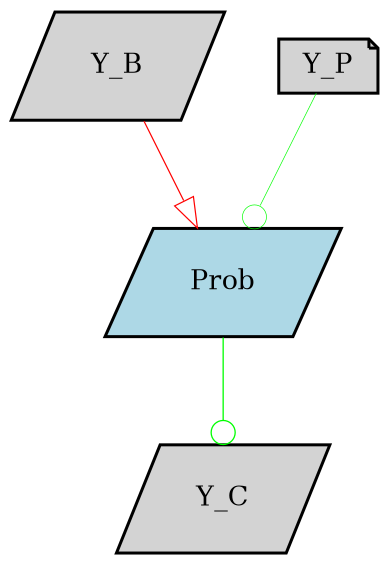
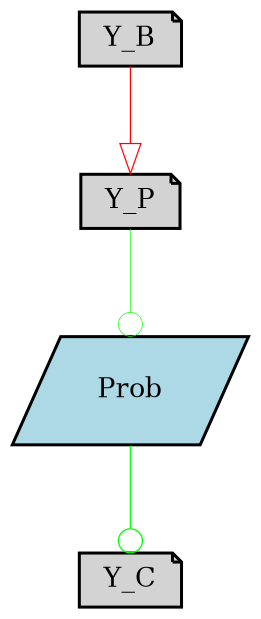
node "Y_B": shape parallelogram -> note
edge "Y_B" -> "Prob": now "Y_B" -> "Y_P"
node "Y_C": shape parallelogram -> note
